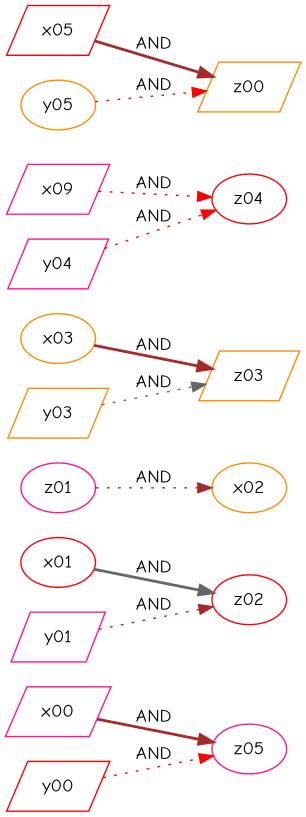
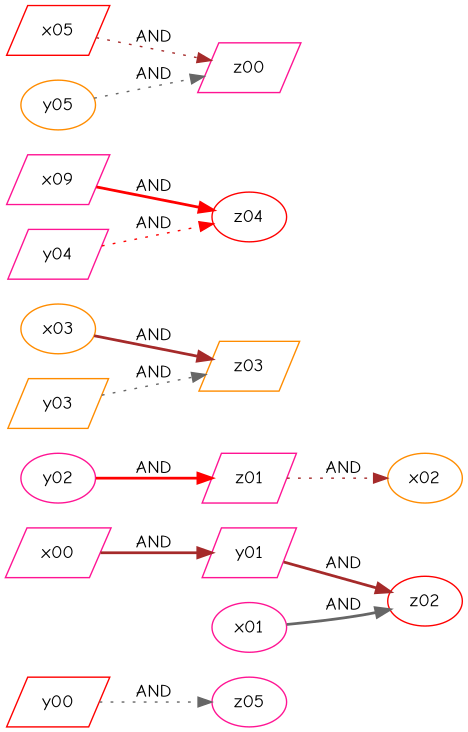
edge "x05" -> "z00": style bold -> dotted
node "z00": color darkorange -> deeppink
edge "y05" -> "z00": color red -> gray40
edge "x09" -> "z04": style dotted -> bold
node "y02": added
node "z01": shape ellipse -> parallelogram
node "x01": color red -> deeppink
edge "y01" -> "z02": style dotted -> bold
edge "x00" -> "z05": now "x00" -> "y01"
edge "y00" -> "z05": color red -> gray40
